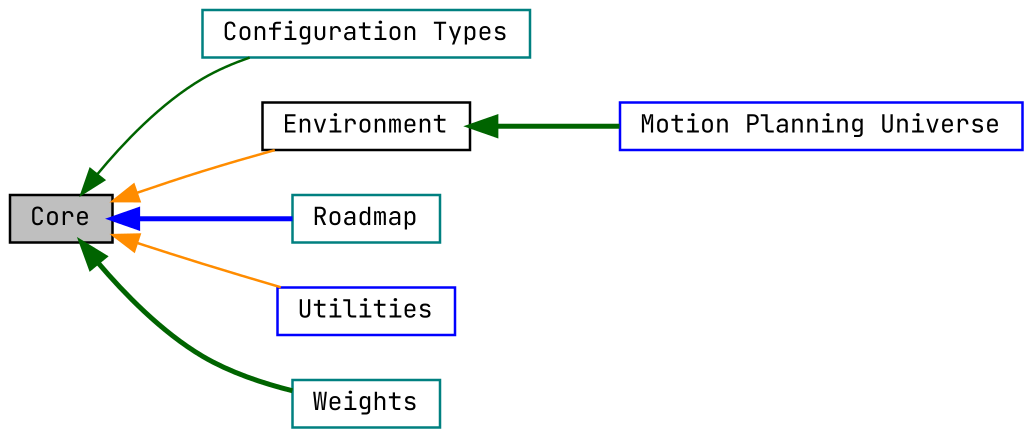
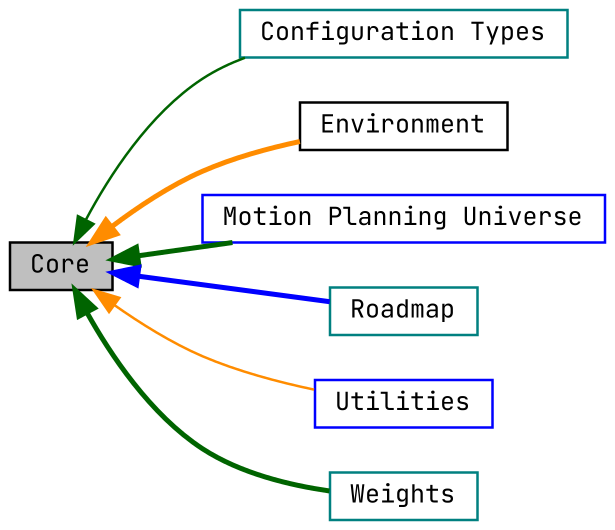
edge "Motion Planning Universe" -> "Environment": now "Motion Planning Universe" -> "Core"
edge "Environment" -> "Core": style solid -> bold
